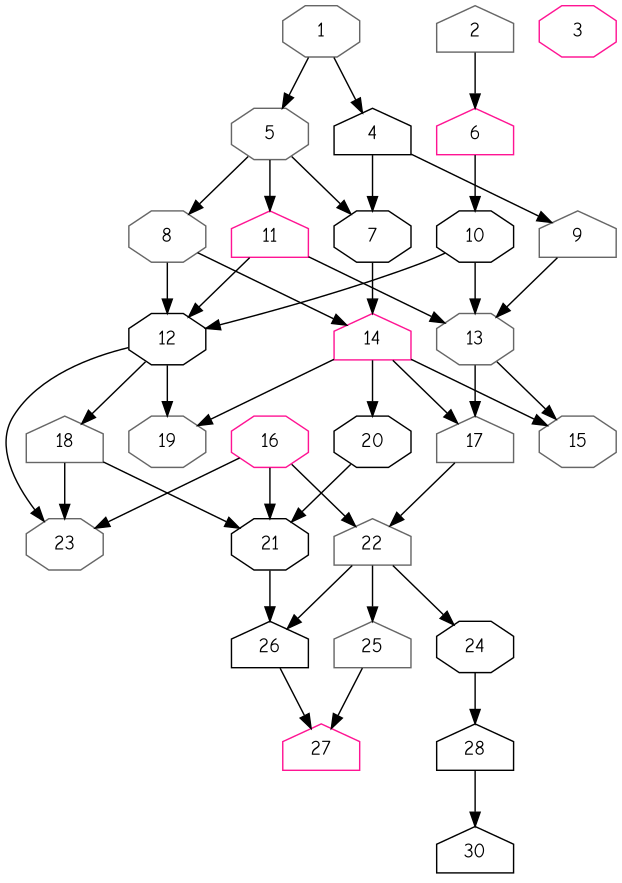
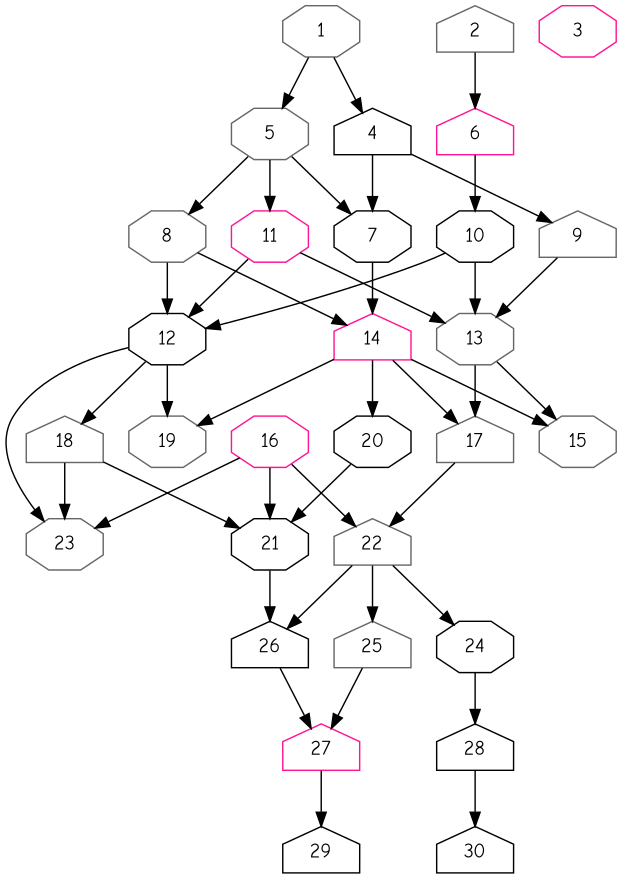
node "11": shape house -> octagon
node "29": added
